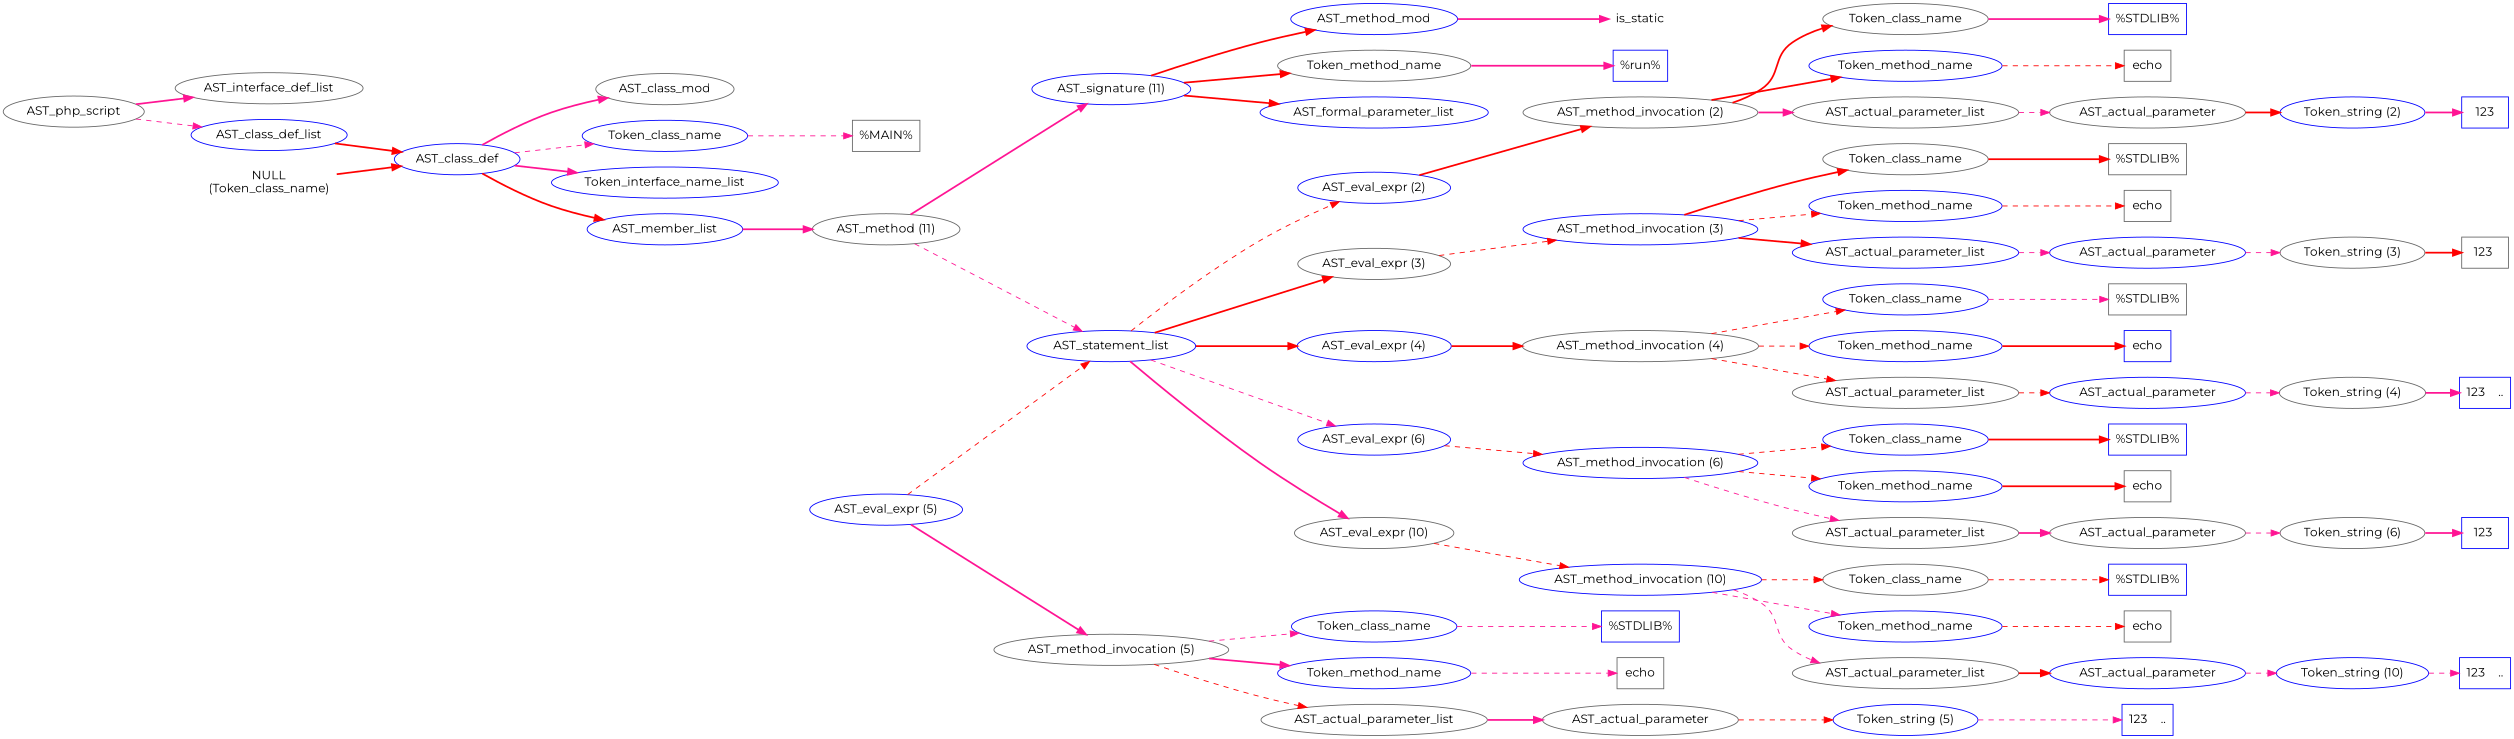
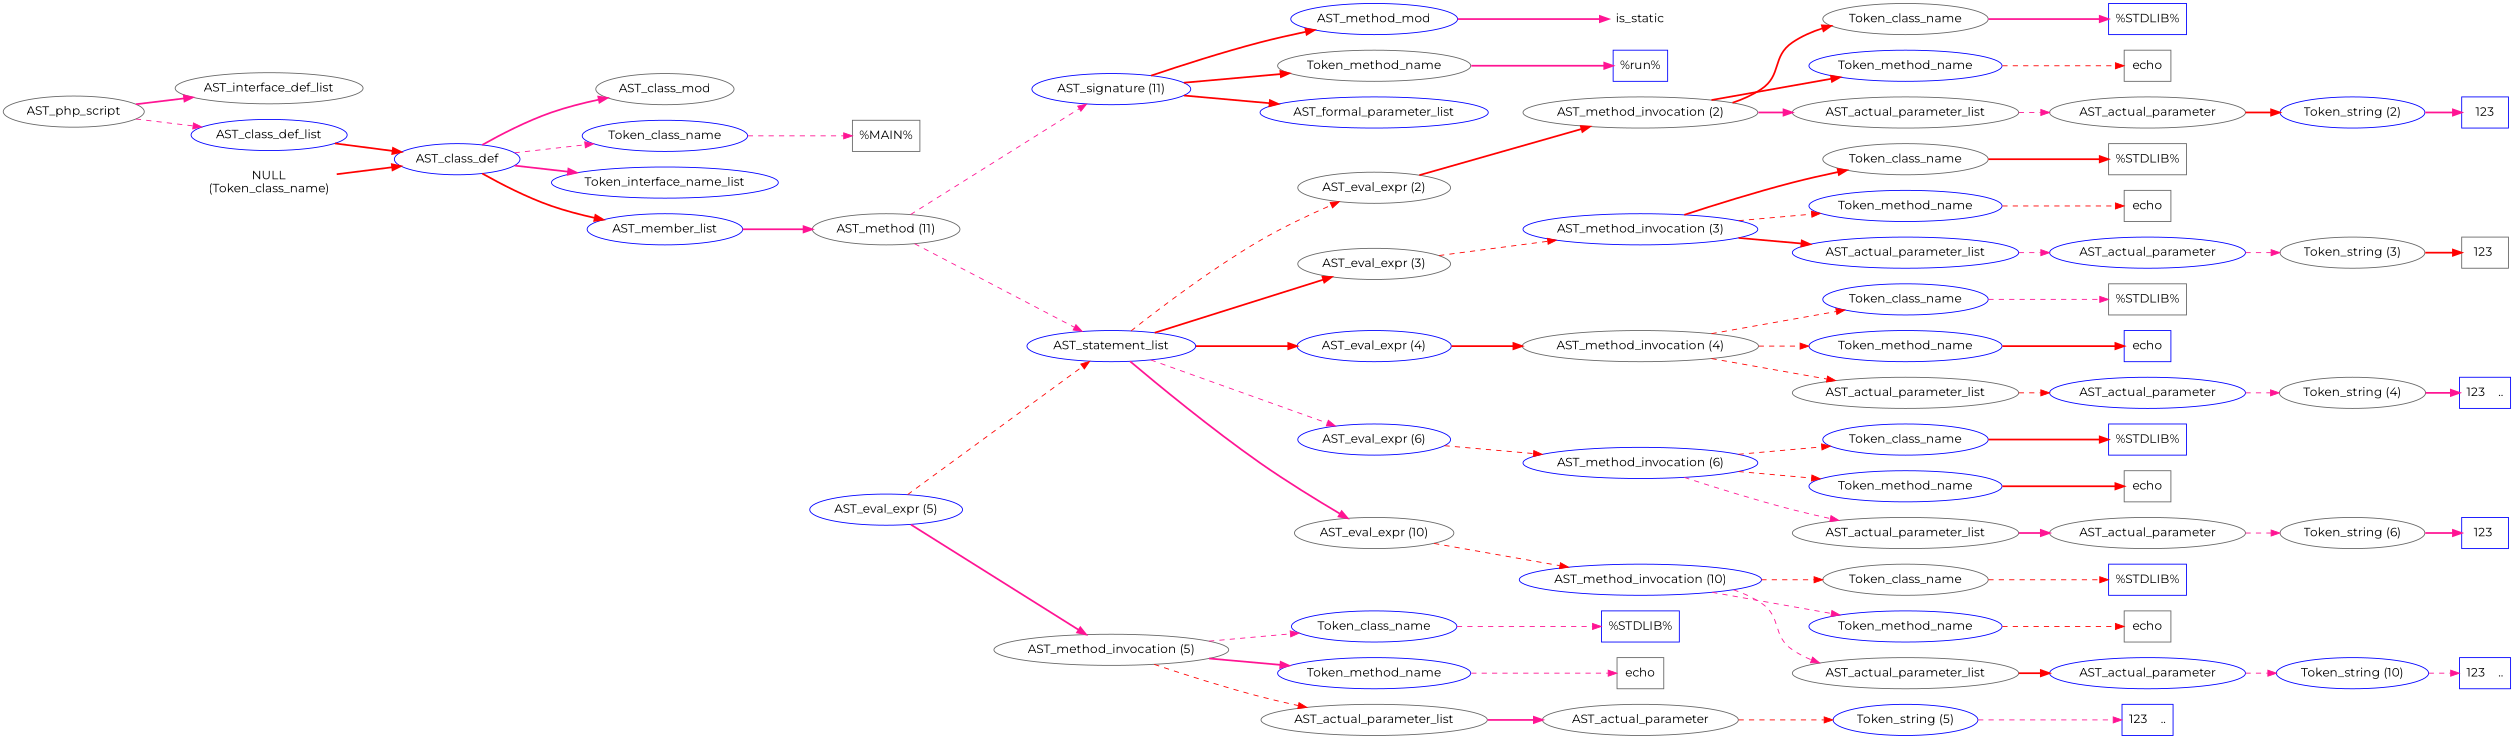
edge "AST_method (11)" -> "AST_signature (11)": style bold -> dashed
node "AST_eval_expr (2)": color blue -> gray40
